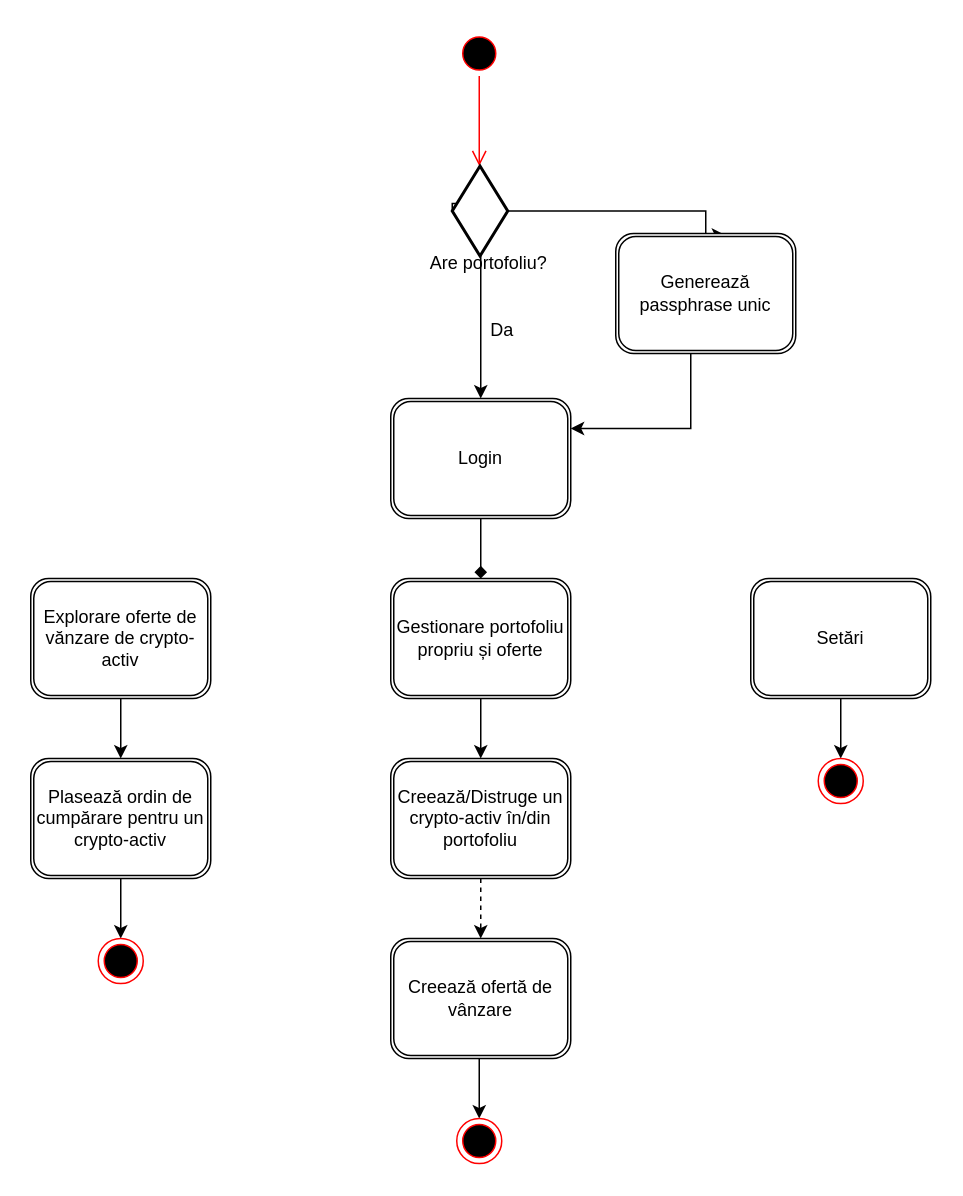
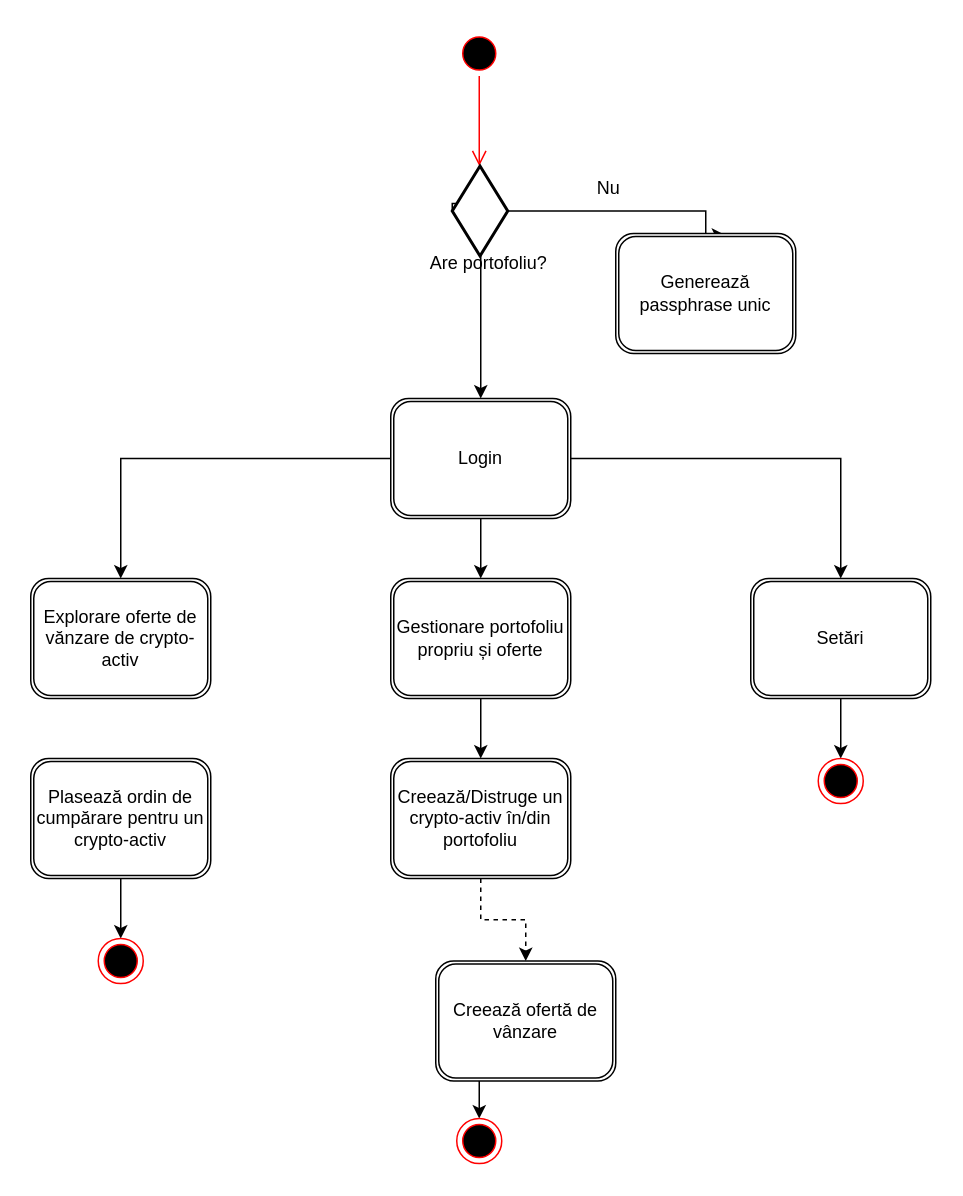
node "Nu": added
node "Da": removed
edge "Generează passphrase unic" -> "Login": removed
edge "Login" -> "Explorare oferte de vănzare de crypto-activ": added
edge "Login" -> "Setări": added
edge "Login" -> "Gestionare portofoliu propriu și oferte": arrowhead diamond -> classic
edge "Explorare oferte de vănzare de crypto-activ" -> "Plasează ordin de cumpărare pentru un crypto-activ": removed
node "Creează ofertă de vânzare": moved (481, 998) -> (526, 1021)
